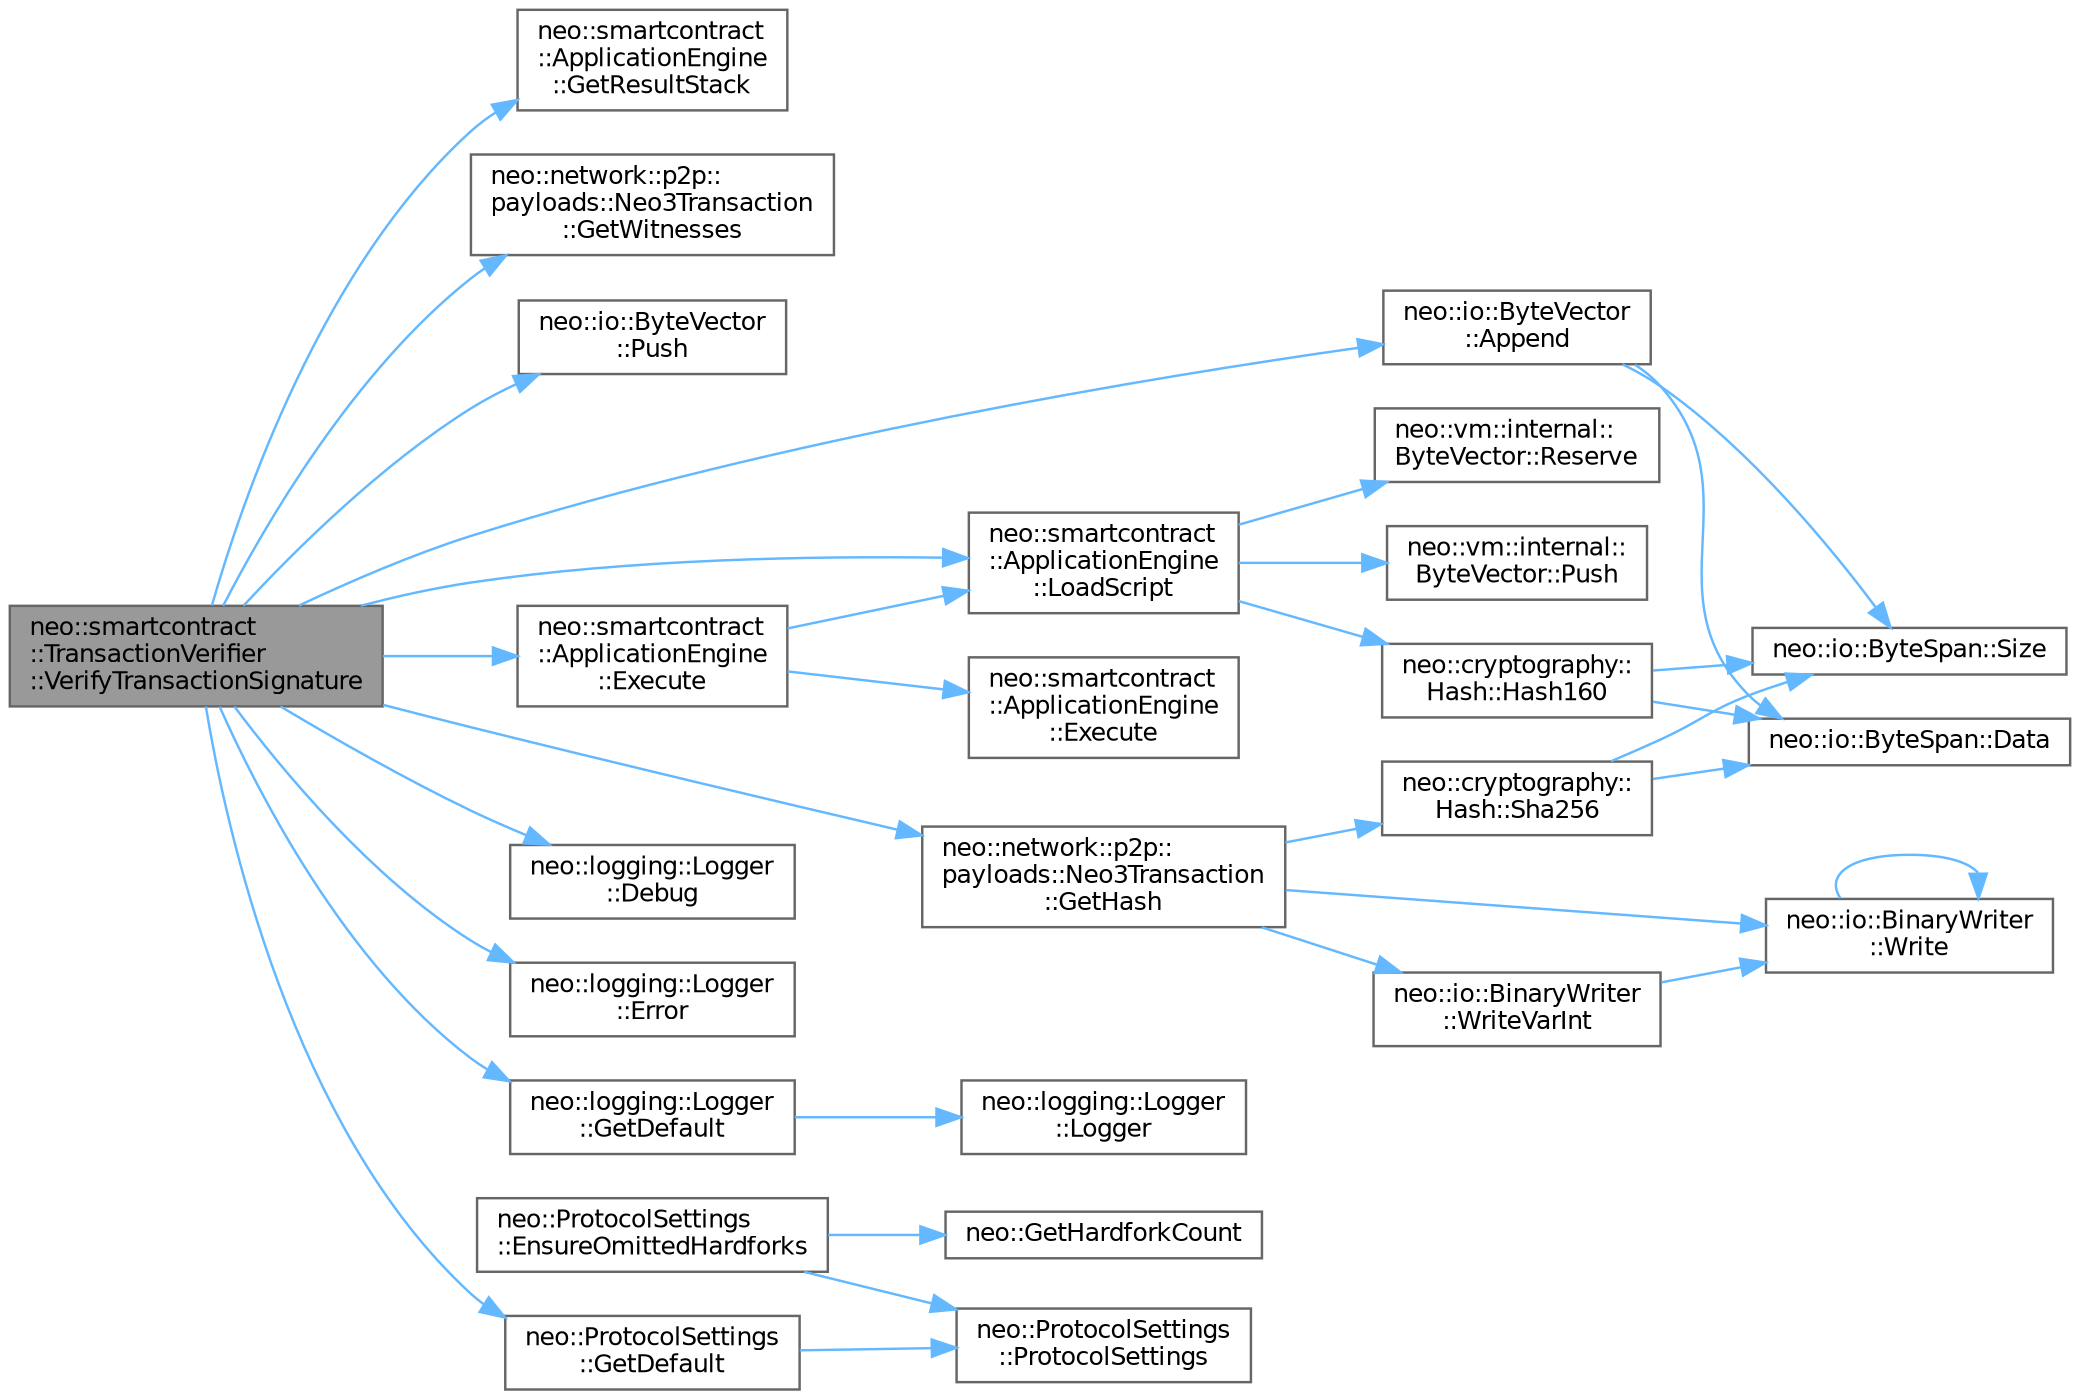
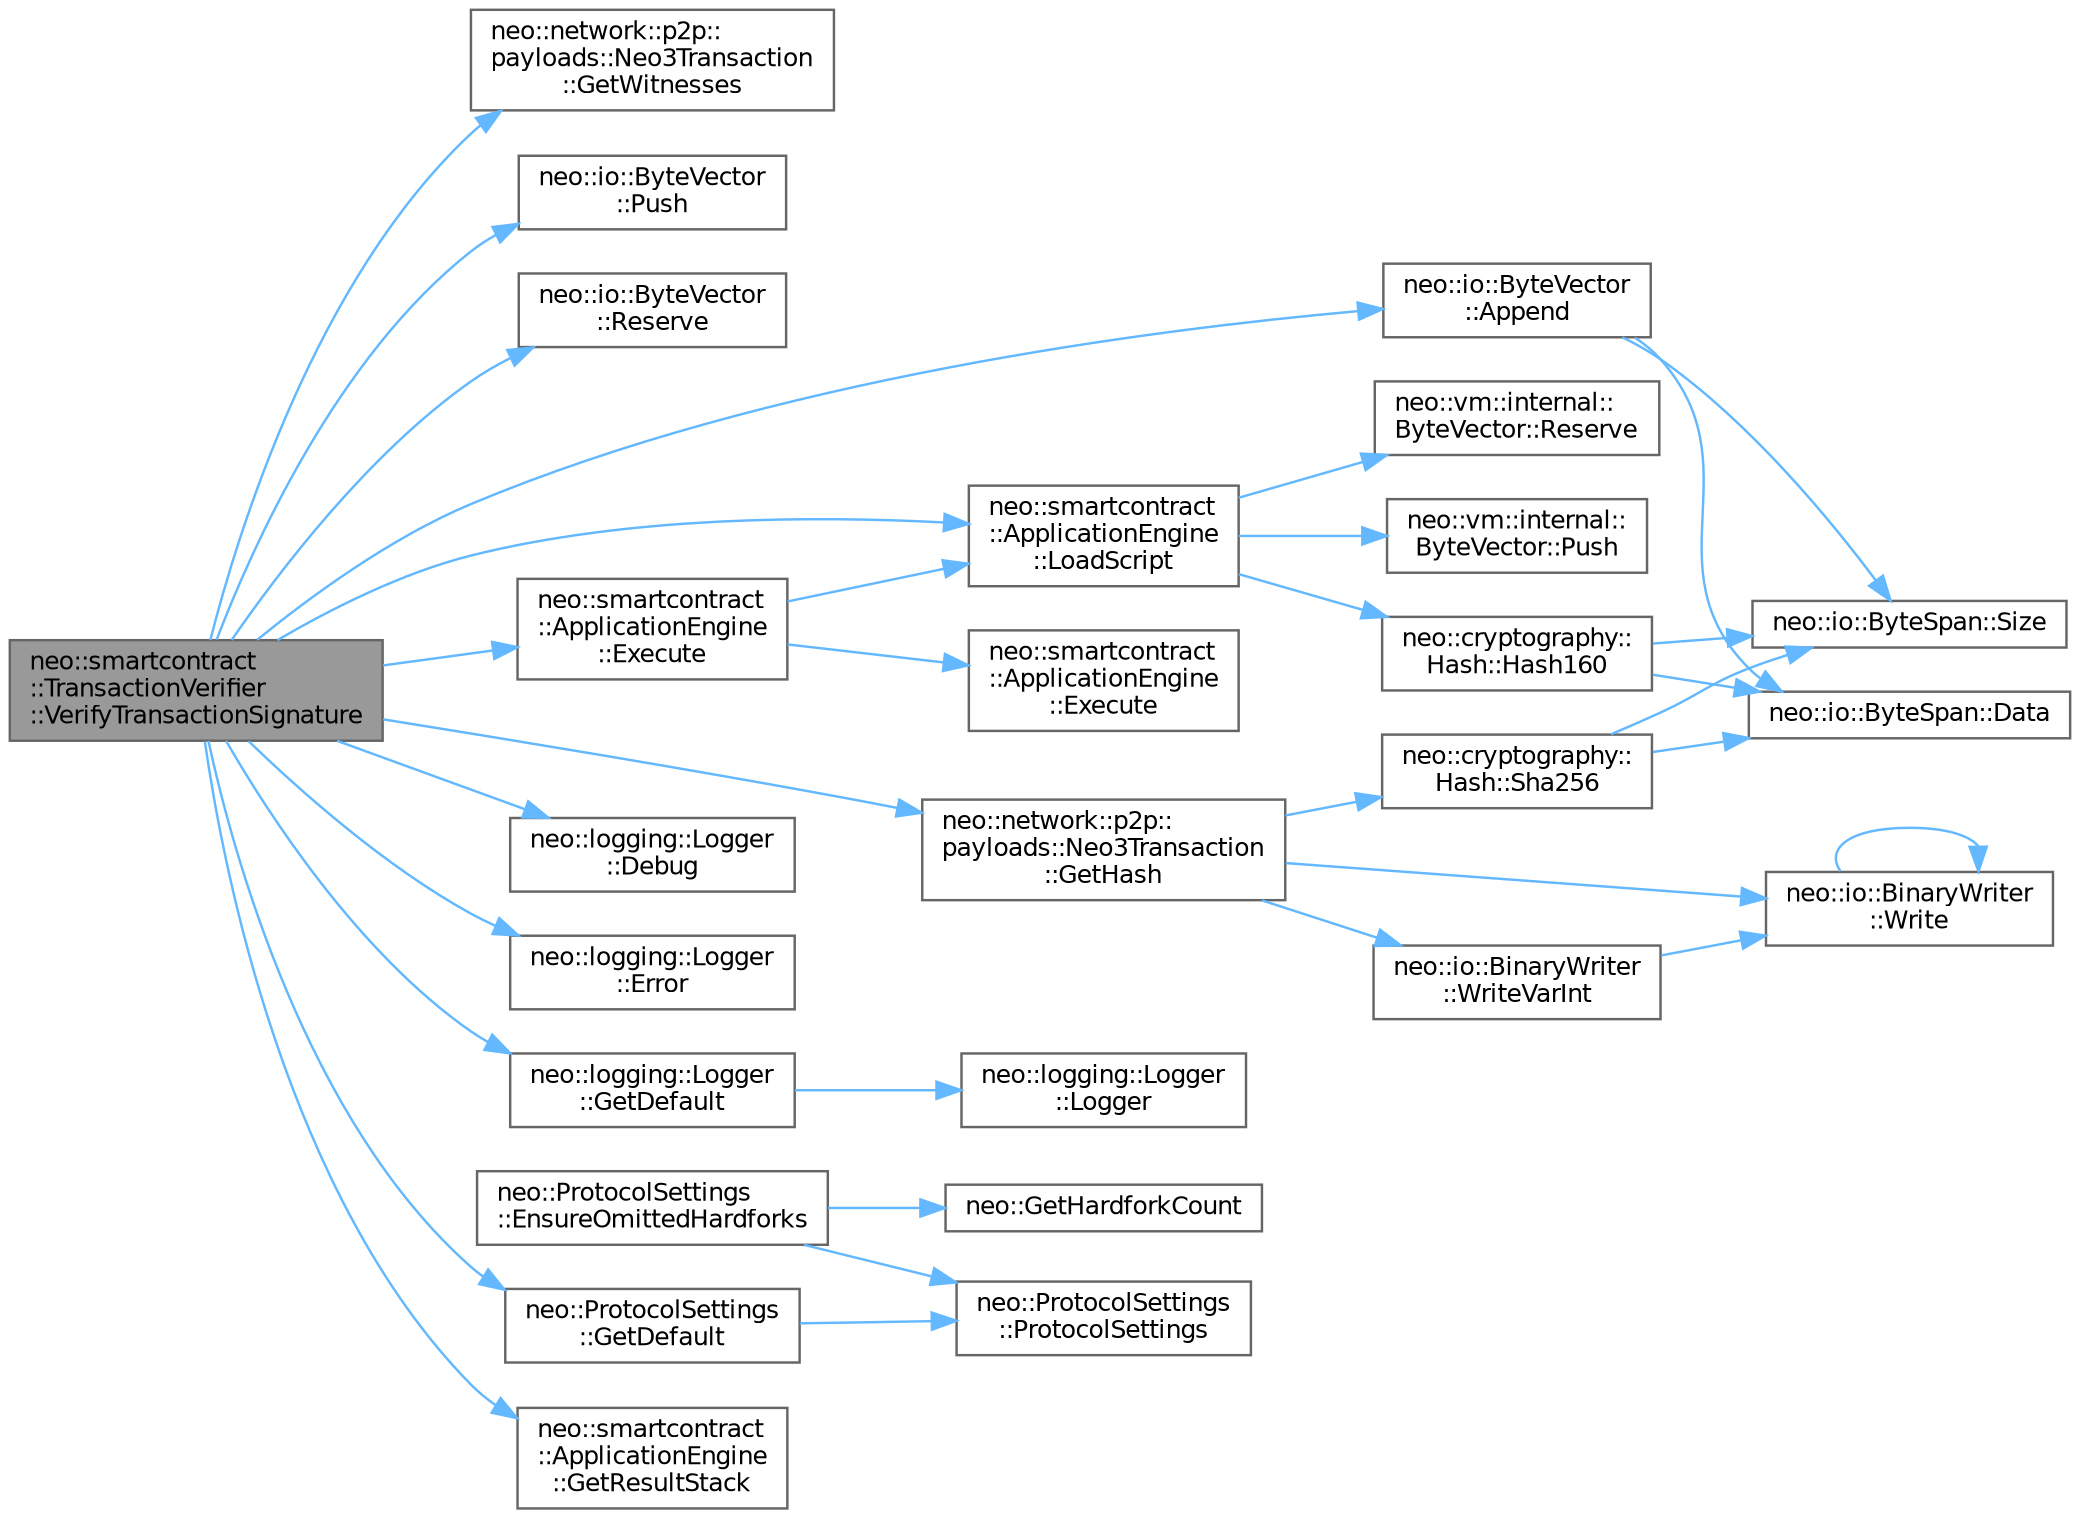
node "neo::io::ByteVector ::Reserve": added
